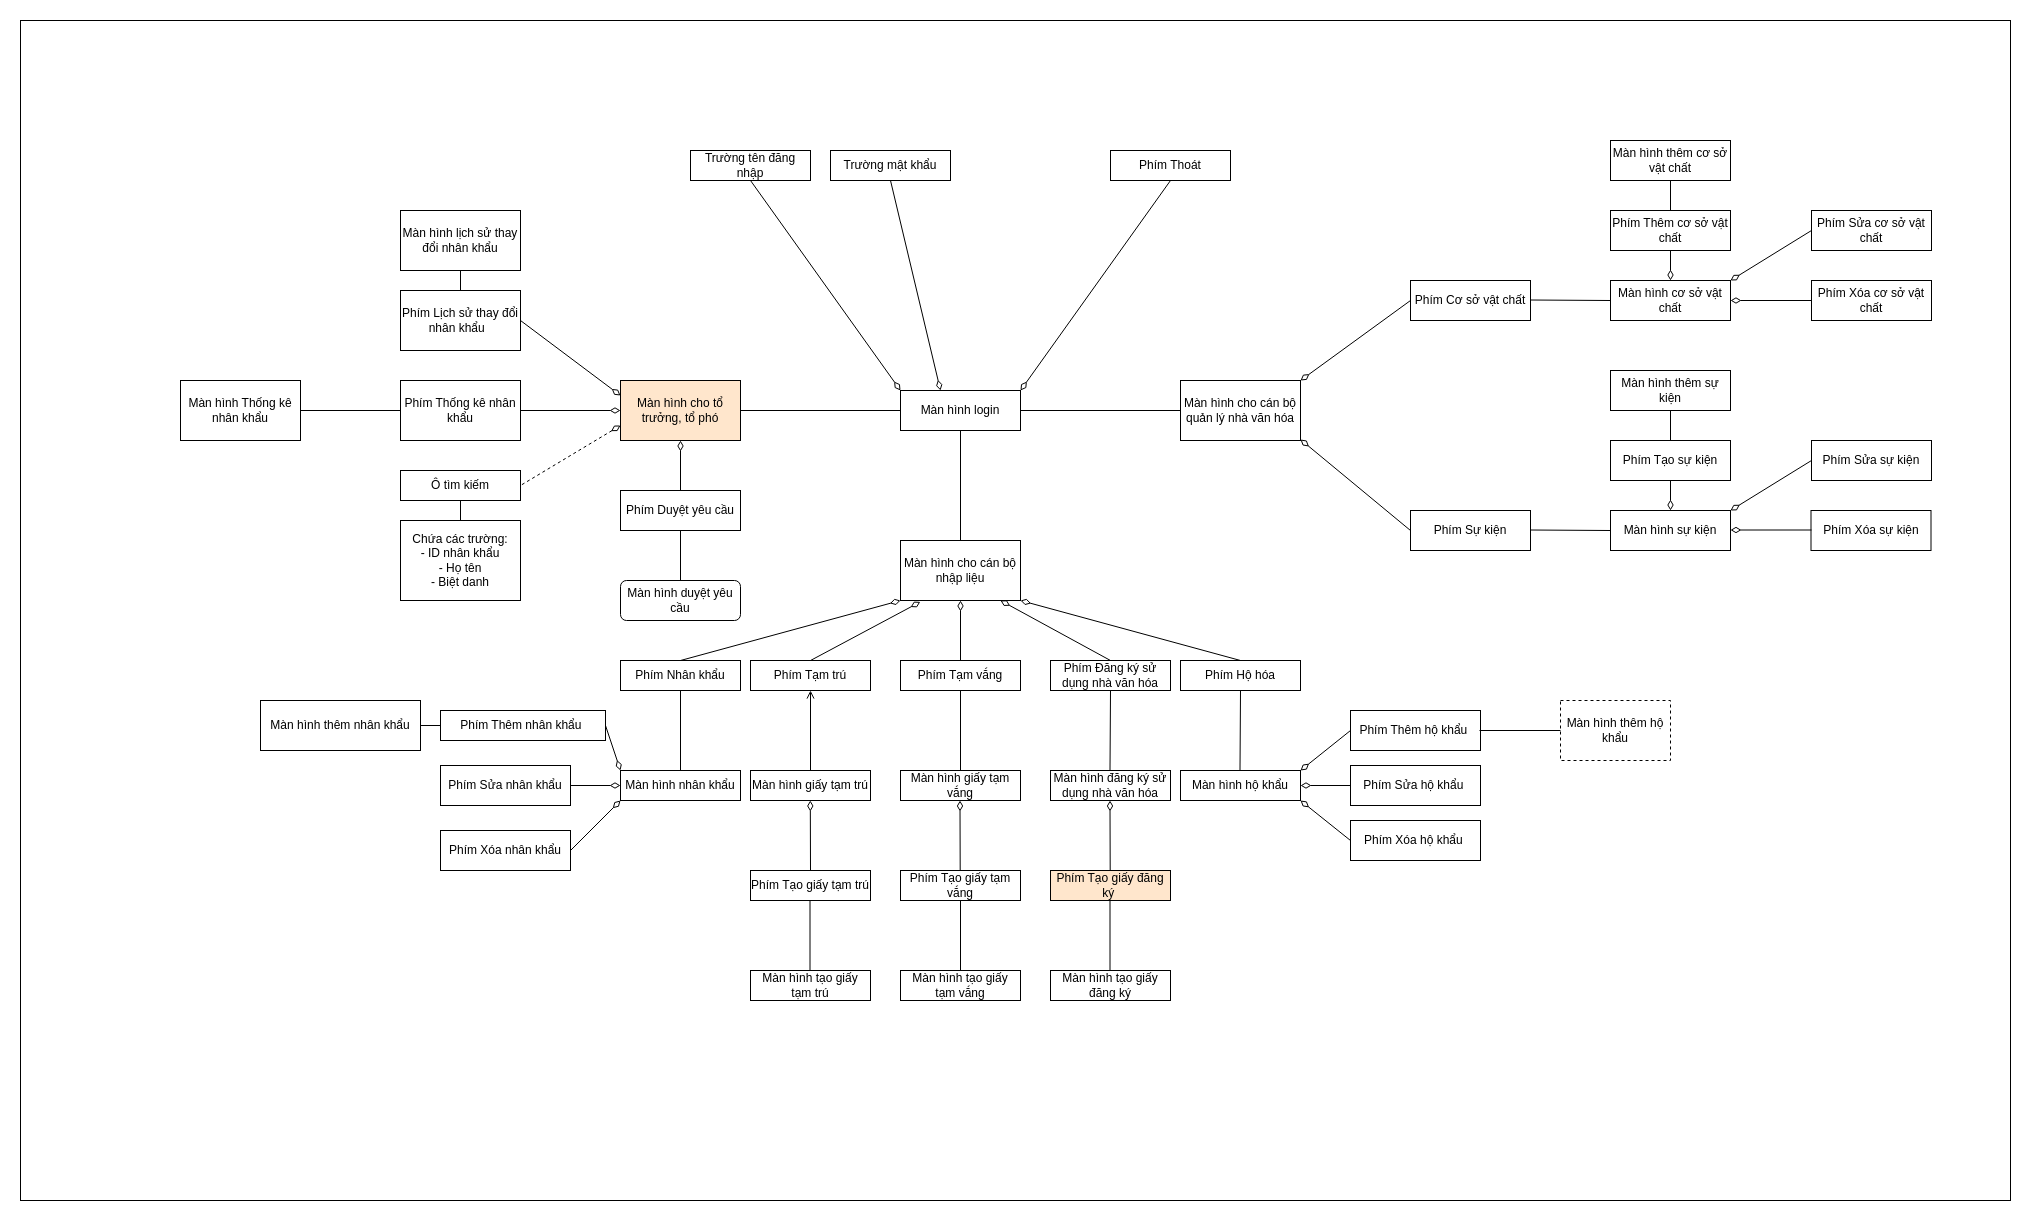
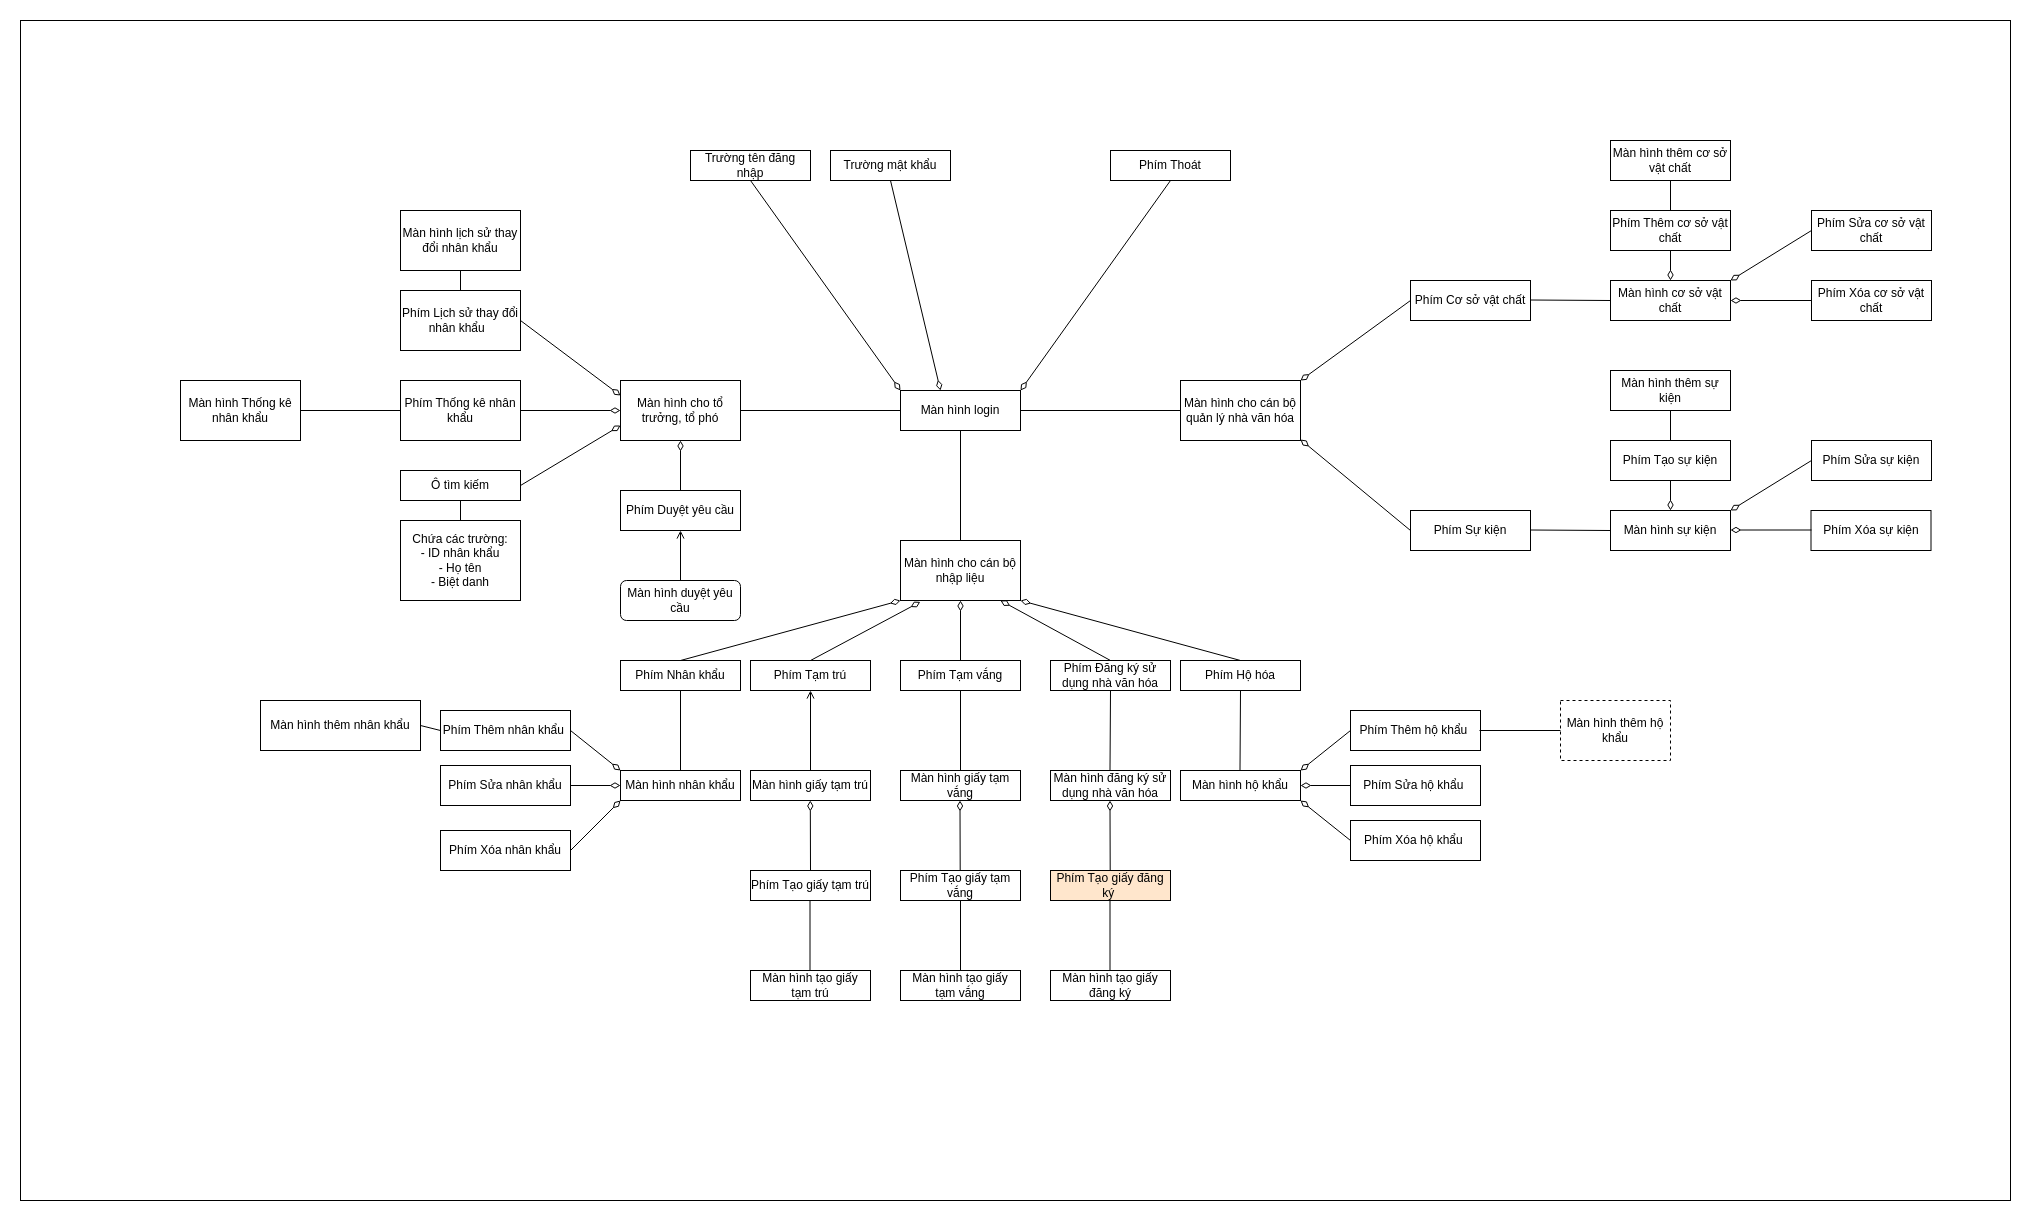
node "Màn hình cho tổ trưởng, tổ phó": fillcolor #ffe6cc -> #ffffff
edge "Ô tìm kiếm" -> "Màn hình cho tổ trưởng, tổ phó": style dashed -> solid
edge "Phím Duyệt yêu cầu" -- "Màn hình duyệt yêu cầu": arrowhead none -> open
node "Phím Thêm nhân khẩu": size 165x30 -> 130x40
